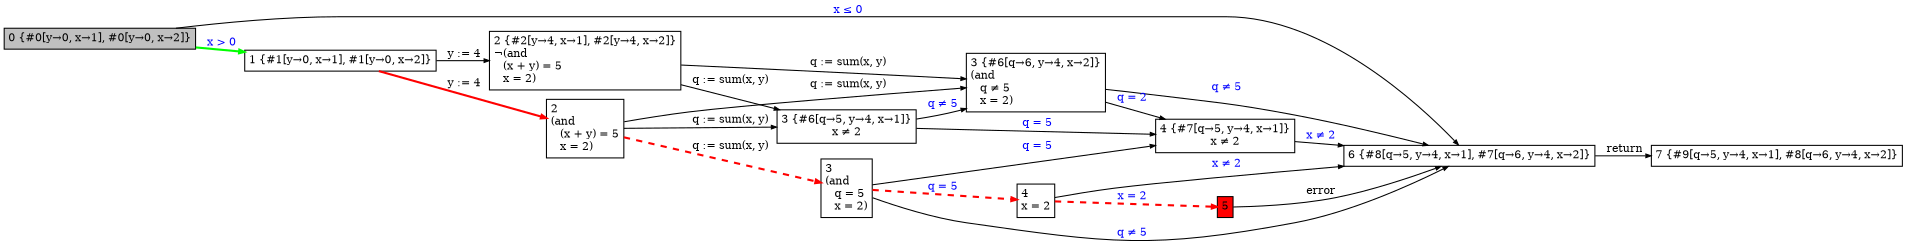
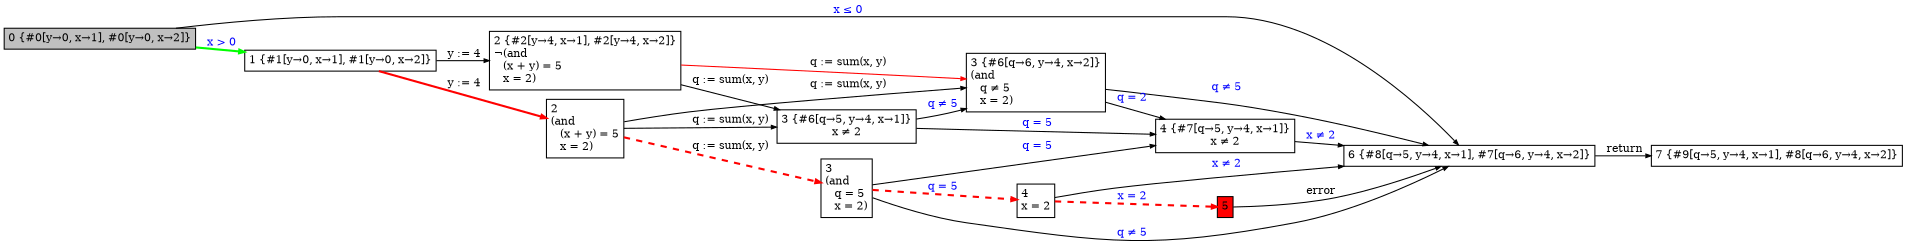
edge "2 {#2[y→4, x→1], #2[y→4, x→2]} ¬(and (x + y) = 5 x = 2)" -> "3 {#6[q→6, y→4, x→2]} (and q ≠ 5 x = 2)": color black -> #ff0000
